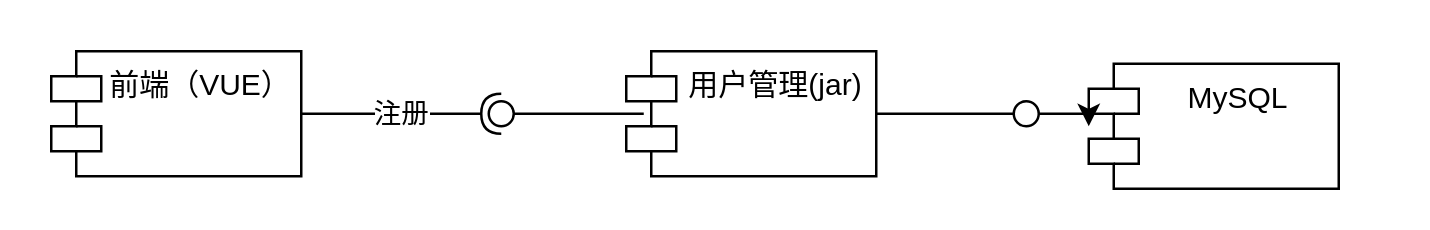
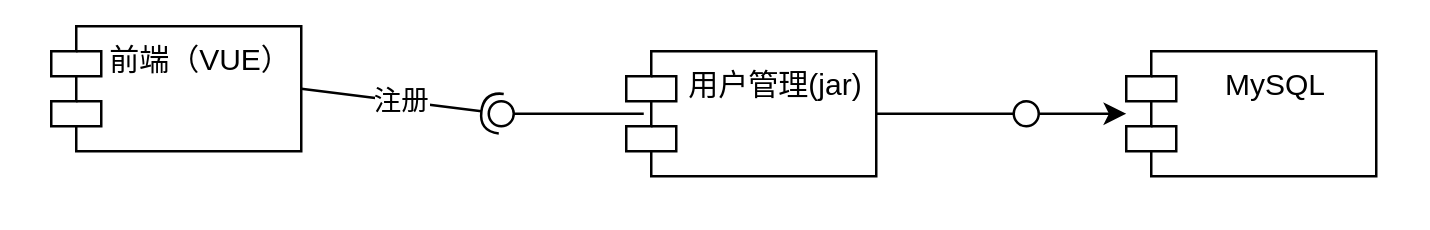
node "前端（VUE）": moved (176, 114) -> (176, 89)
node "MySQL": moved (1214, 126) -> (1251, 114)
